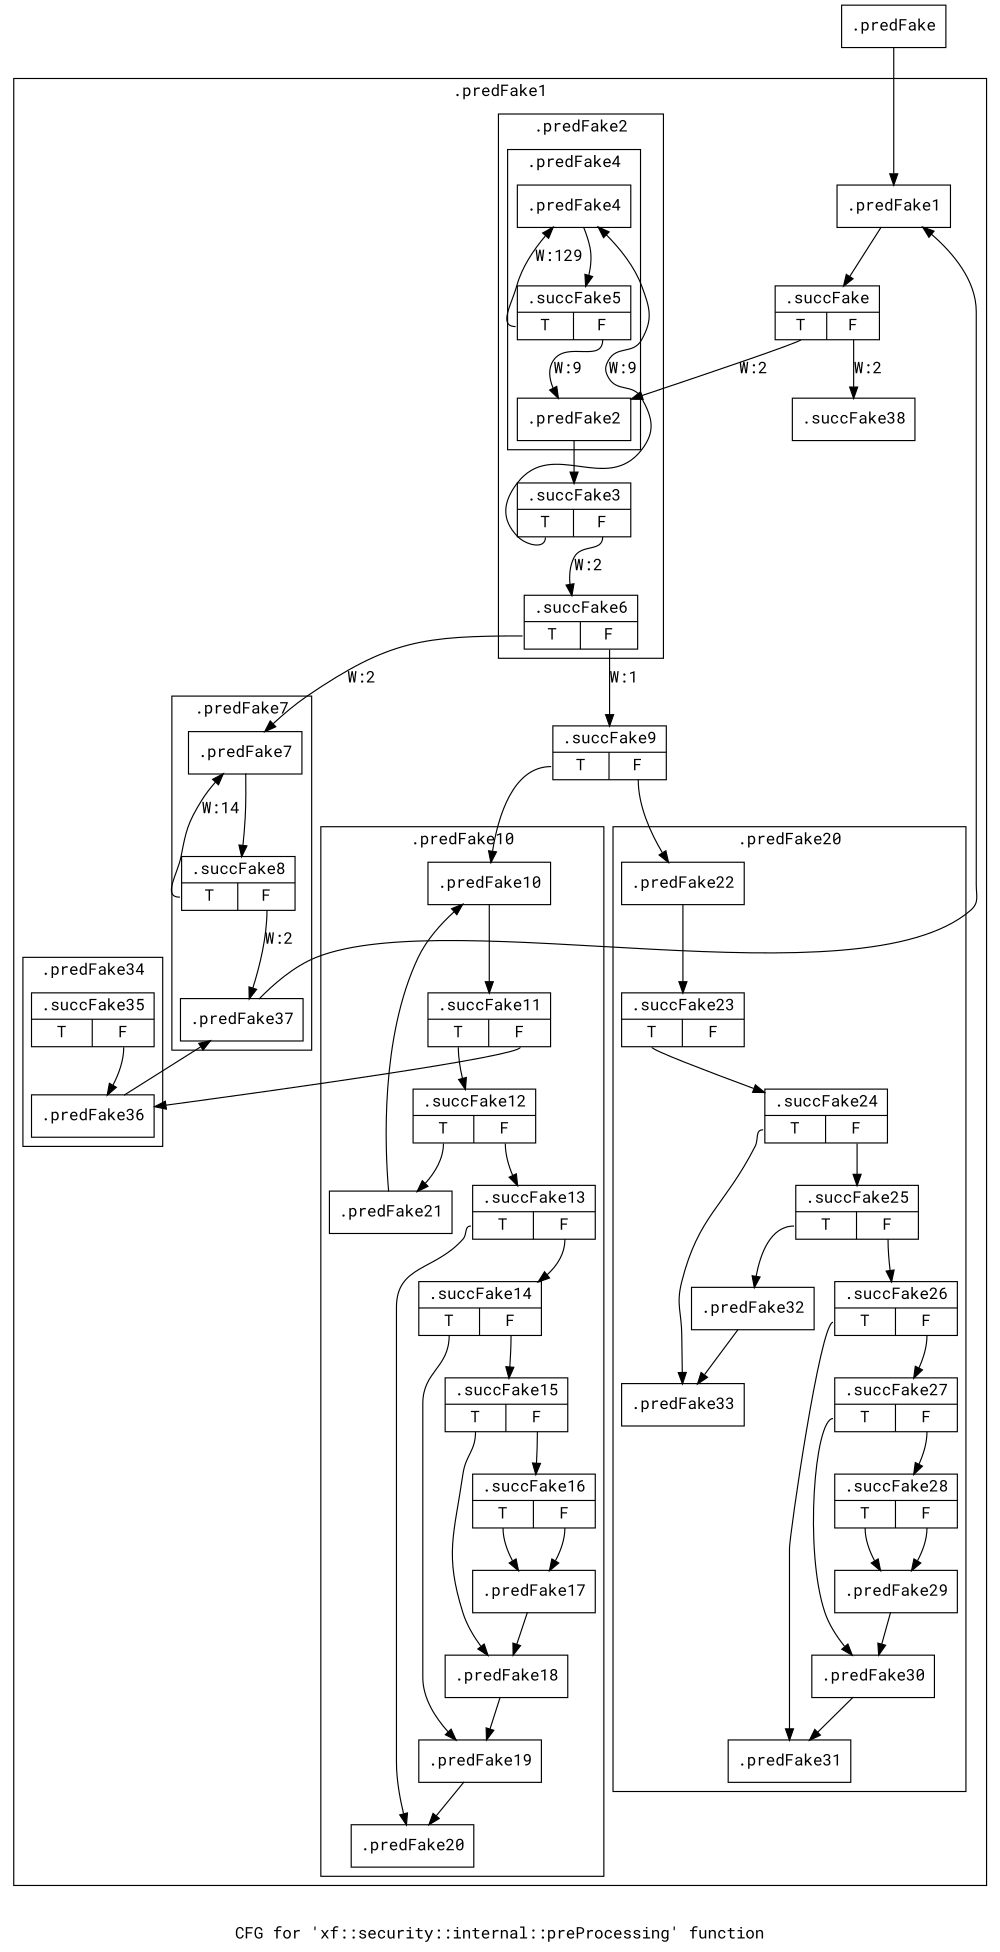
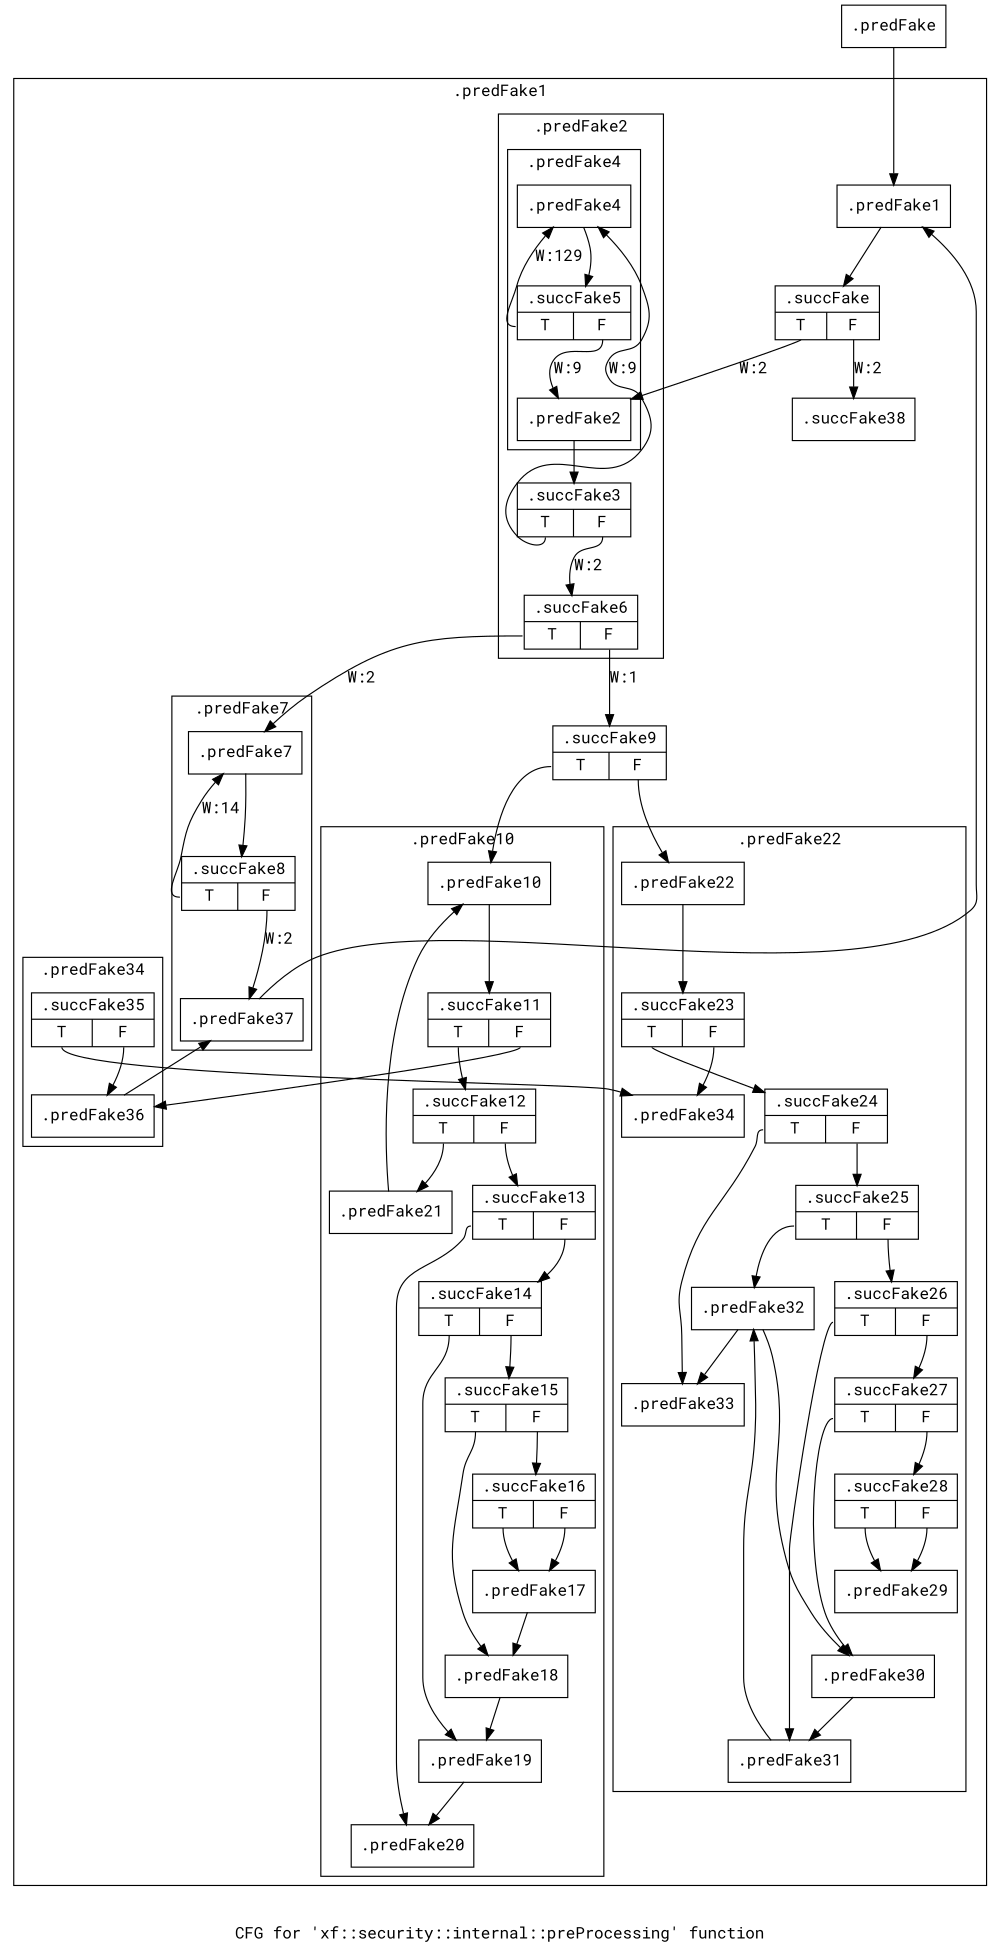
cluster ".predFake20": label ".predFake20" -> ".predFake22"
node ".predFake34": added
edge ".predFake31" -> ".predFake32": added
edge ".predFake29" -> ".predFake30": now ".predFake32" -> ".predFake30"
